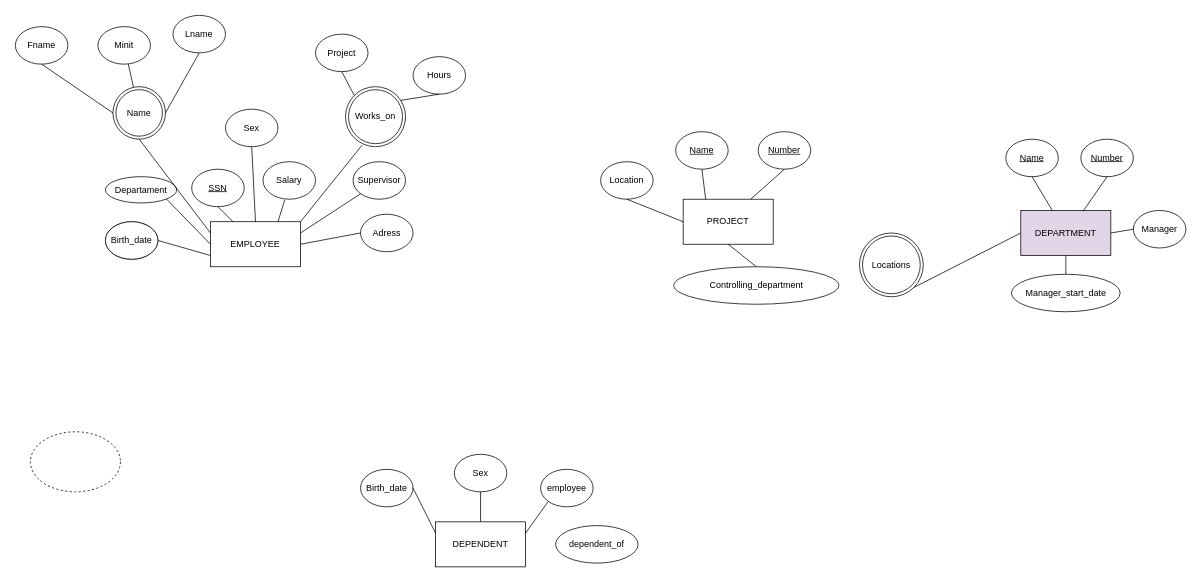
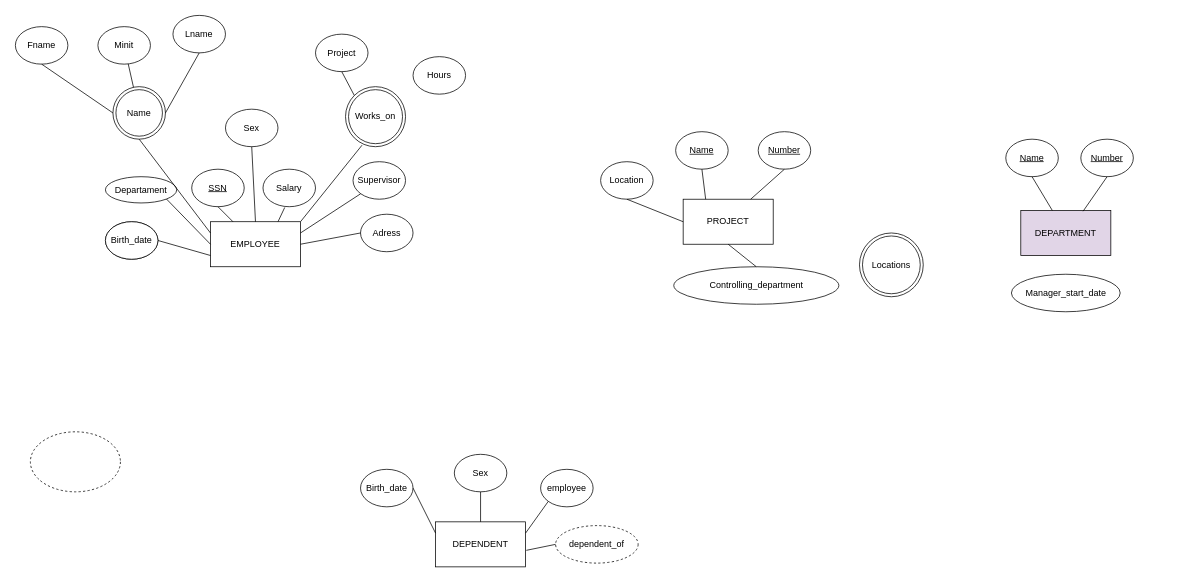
edge "Hours" -- "Works_on": removed
node "Salary": moved (289, 180) -> (289, 188)
node "Manager": removed
edge "Manager" -- "DEPARTMENT": removed
edge "DEPARTMENT" -- "Locations": removed
edge "DEPARTMENT" -- "Manager_start_date": removed
node "dependent_of": style solid -> dashed
edge "DEPENDENT" -- "dependent_of": added
